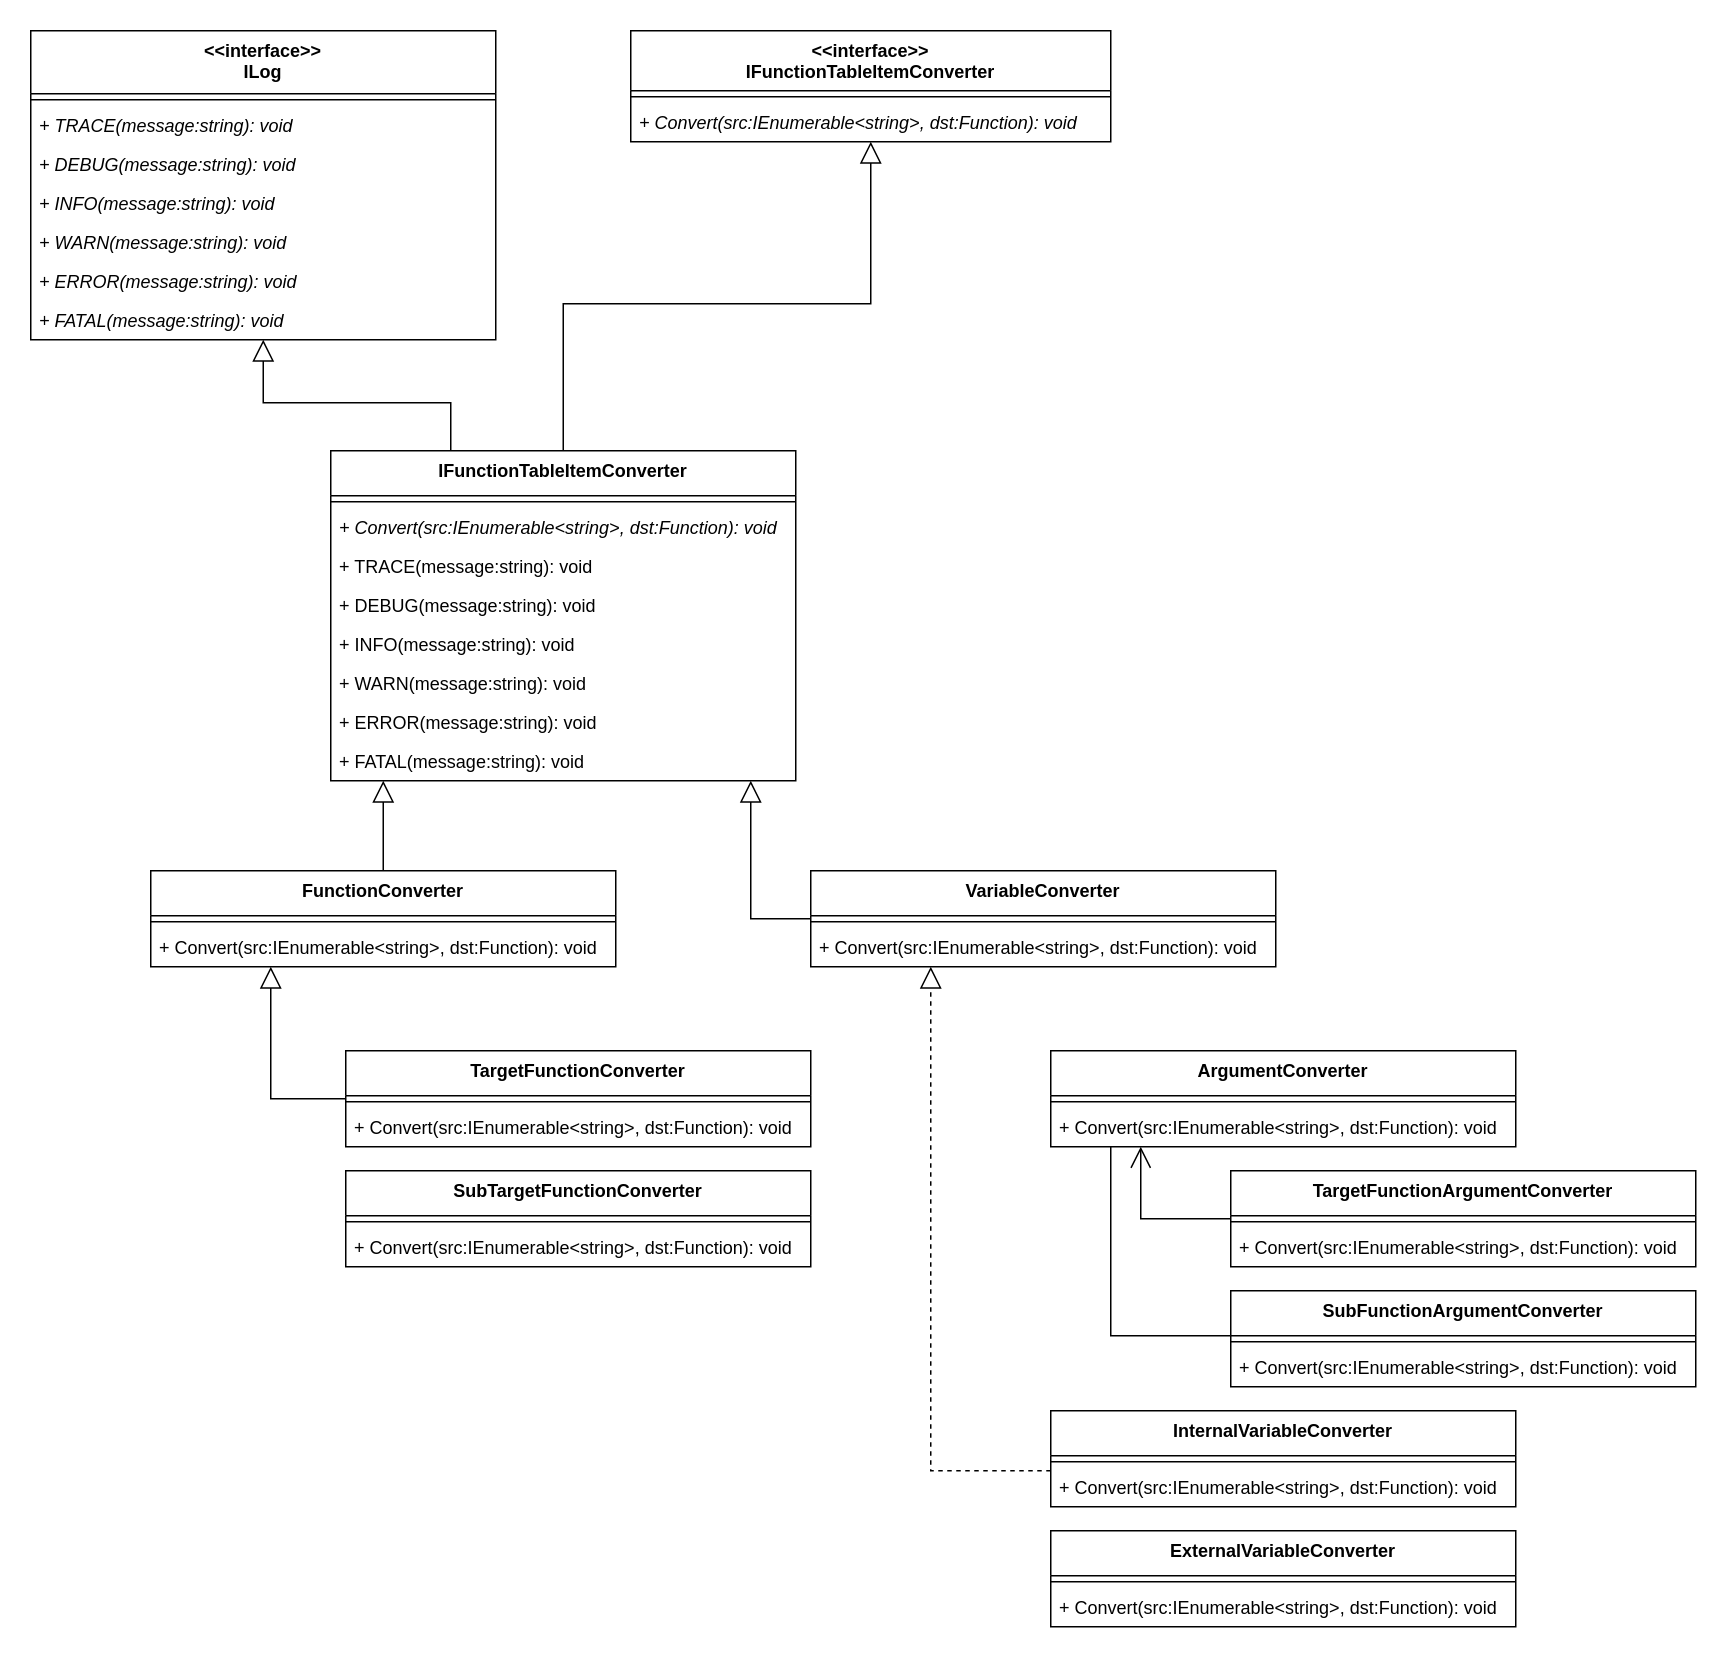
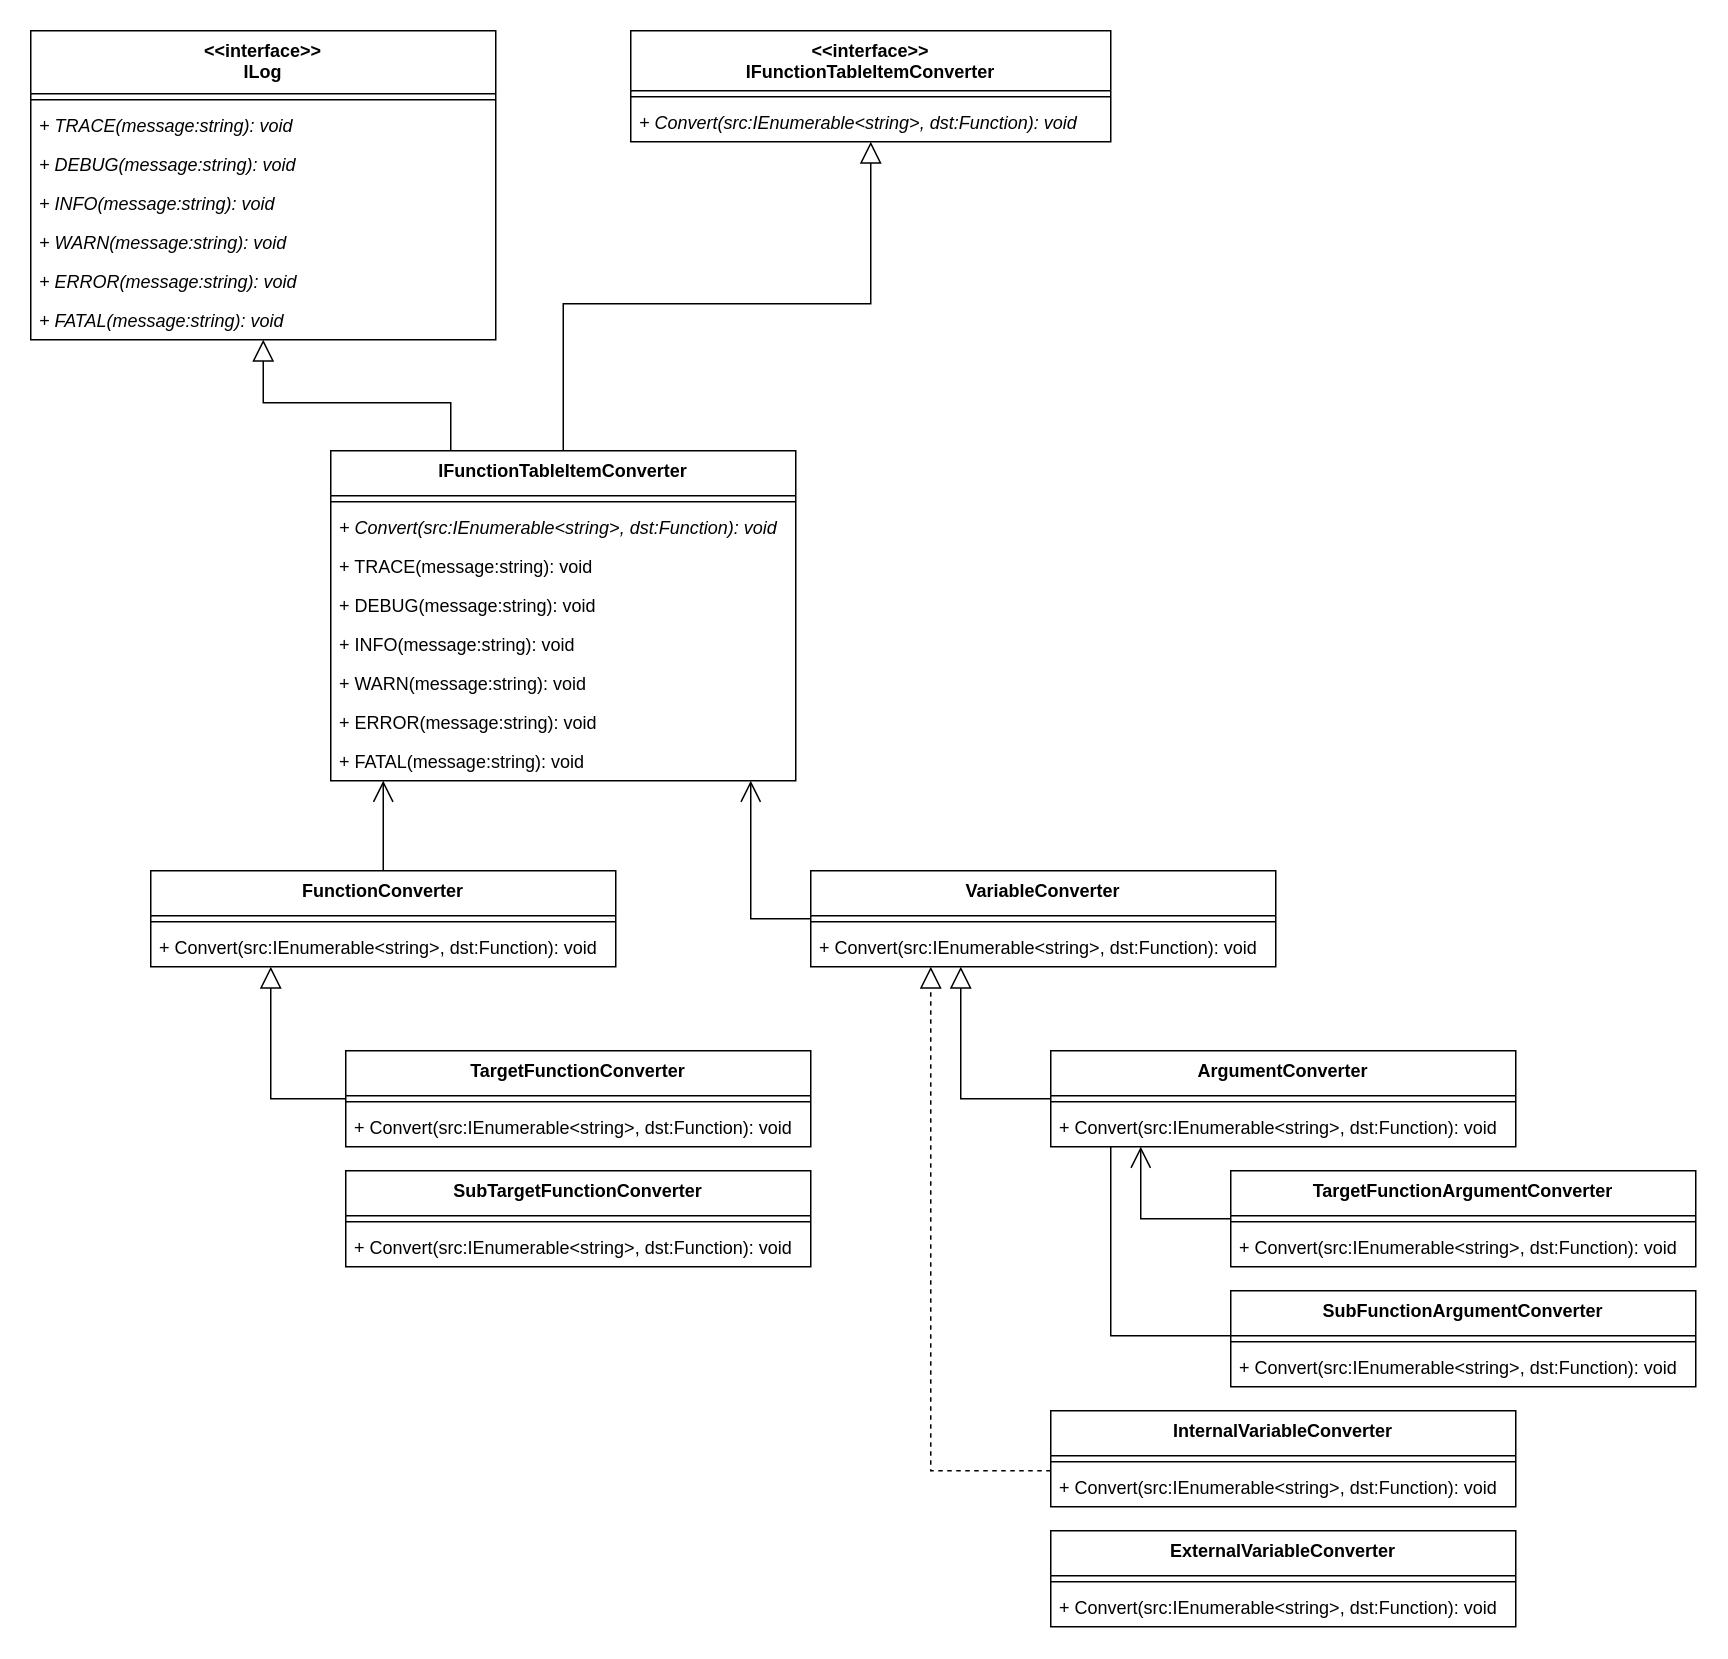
edge "FunctionConverter" -> "IFunctionTableItemConverter": arrowhead block -> open
edge "VariableConverter" -> "IFunctionTableItemConverter": arrowhead block -> open
edge "ArgumentConverter" -> "VariableConverter": added
